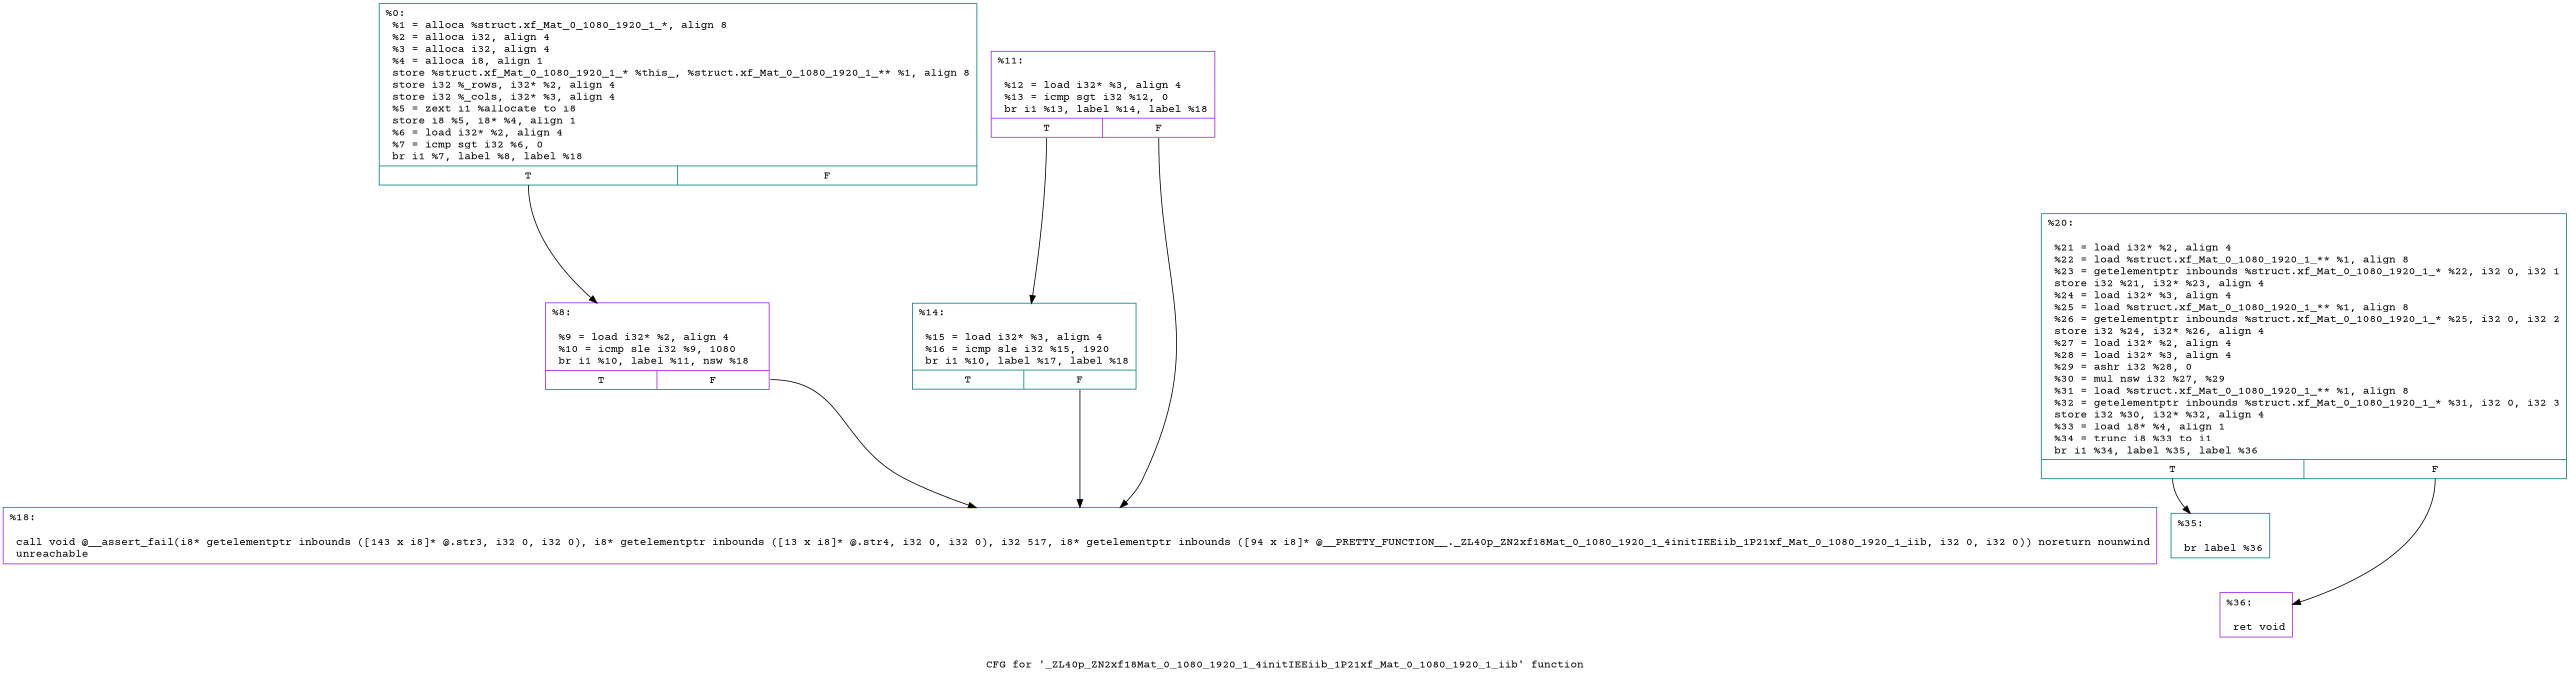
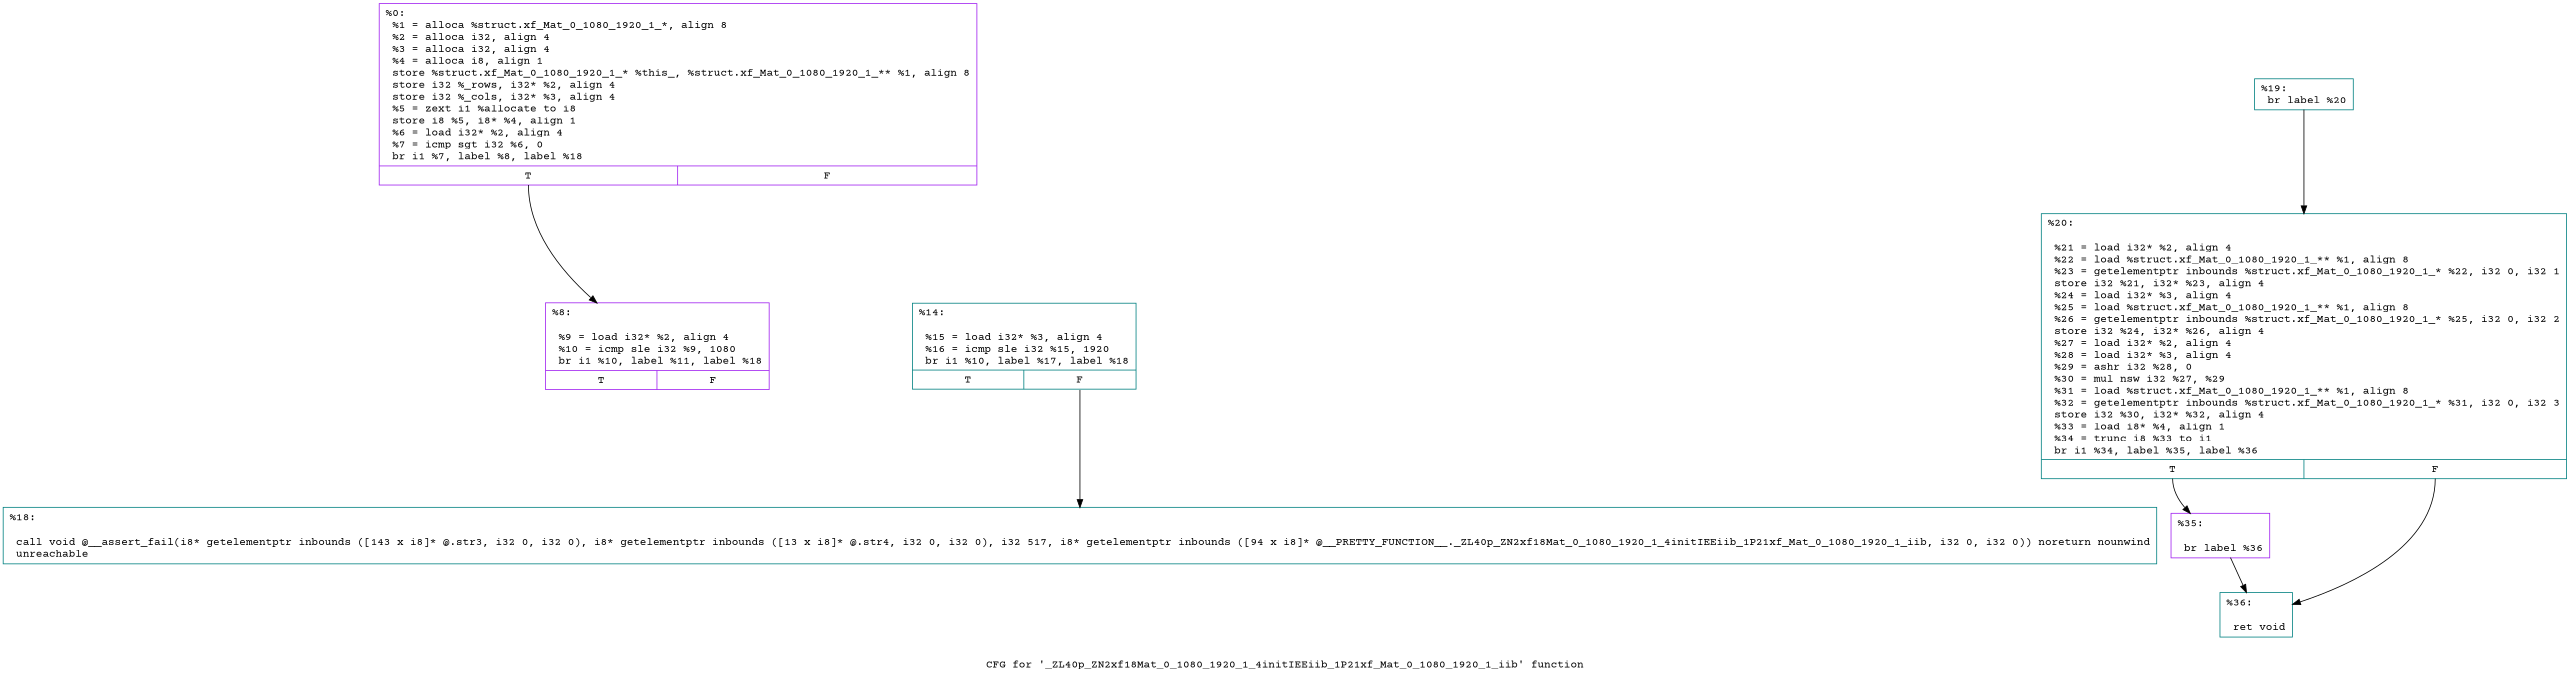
node "%0:": color teal -> purple
node "%11:": removed
node "%19:": added
node "%8:": text "br i1 %10, label %11, nsw %18" -> "br i1 %10, label %11, label %18"
edge "%8:" -> "%18:": removed
node "%18:": color purple -> teal
node "%35:": color teal -> purple
edge "%35:" -> "%36:": added
node "%36:": color purple -> teal
